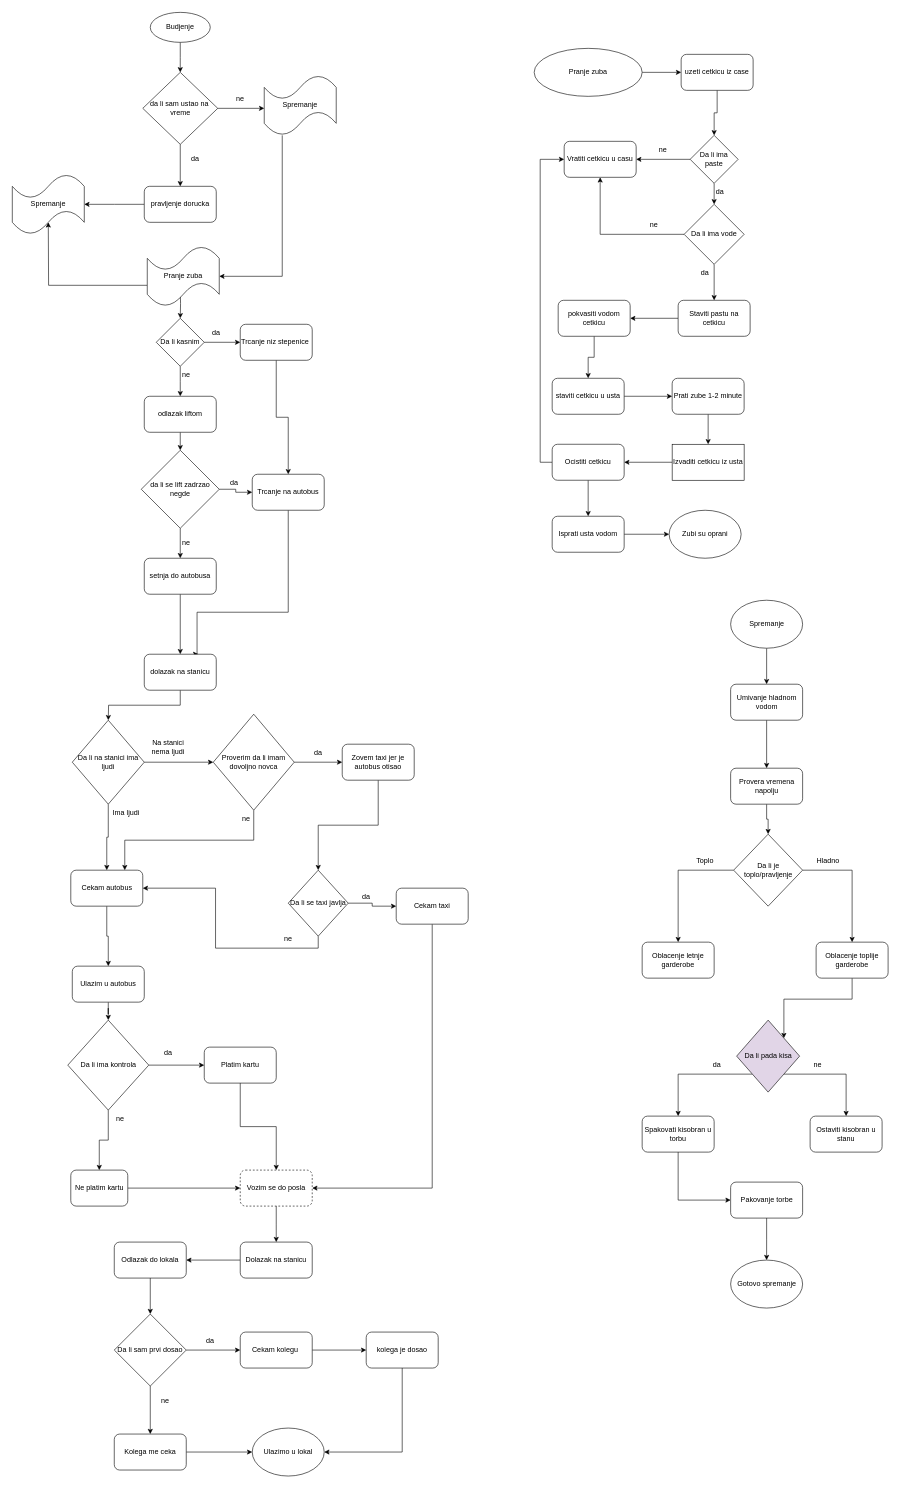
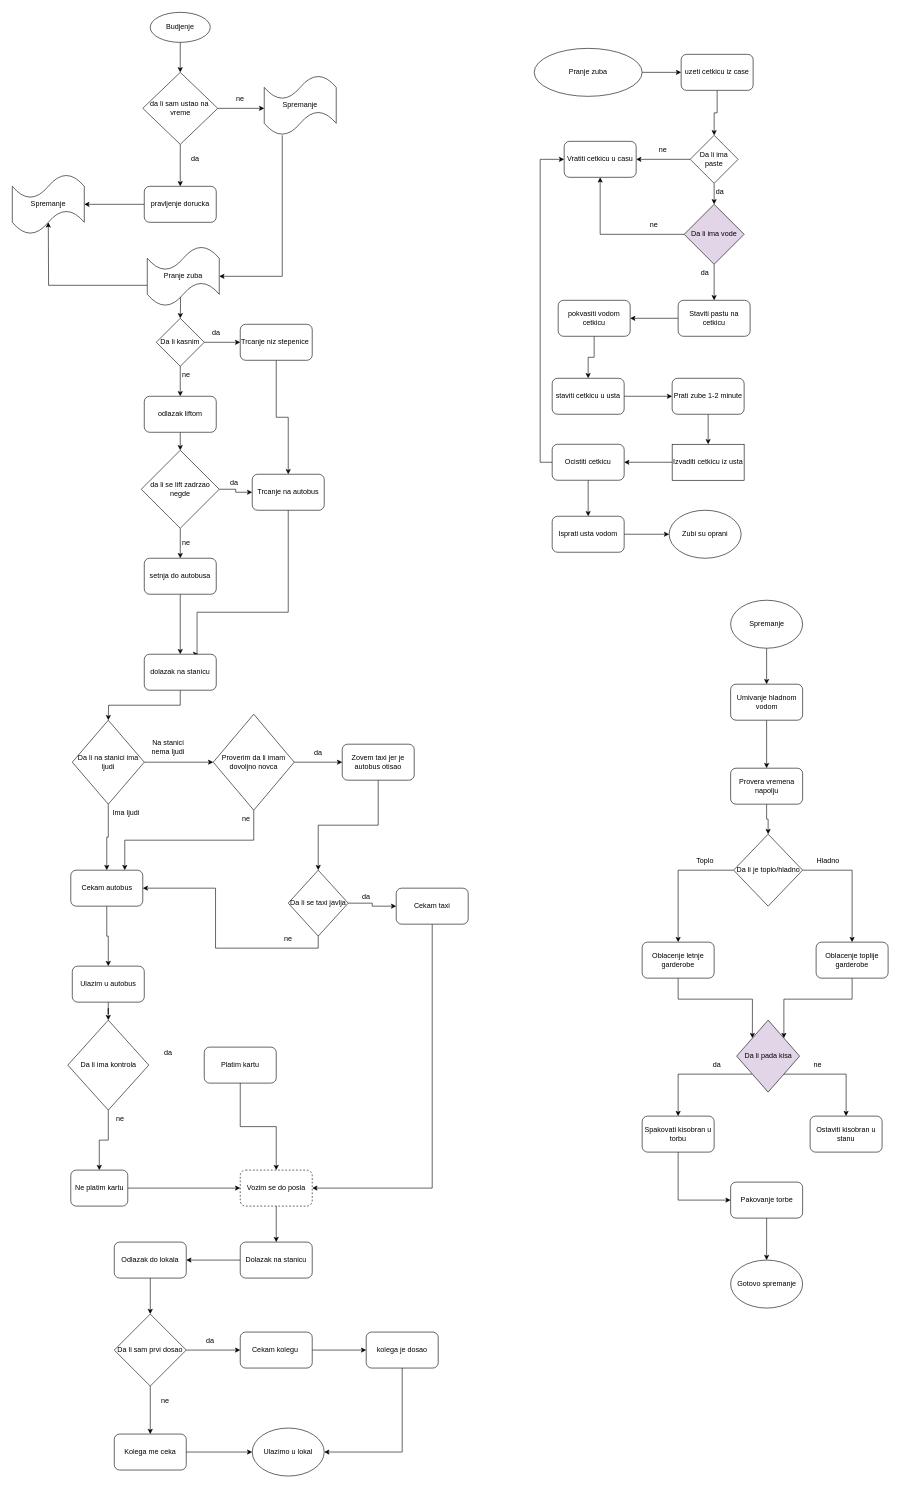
node "Da li ima vode": fillcolor #ffffff -> #e1d5e7
node "Da li je toplo/pravljenje": label "Da li je toplo/pravljenje" -> "Da li je toplo/hladno"
edge "Oblacenje letnje garderobe" -> "Da li pada kisa": added
edge "Da li ima kontrola" -> "Platim kartu": removed
